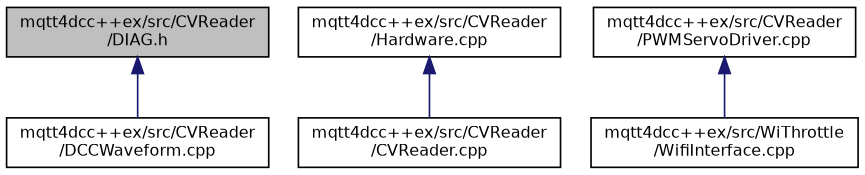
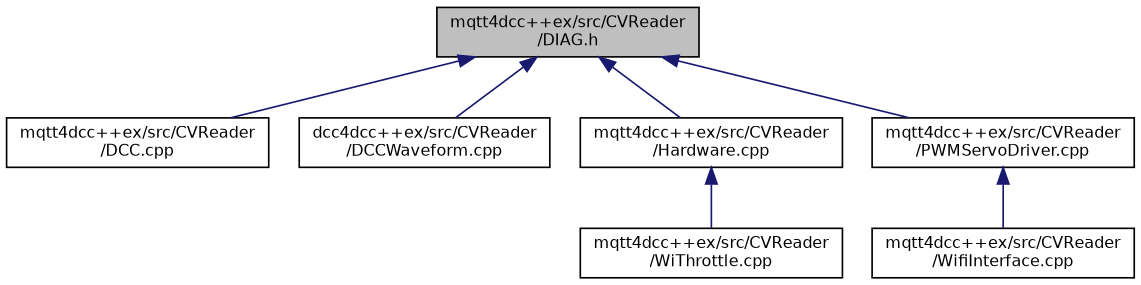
edge "mqtt4dcc++ex/src/CVReader /PWMServoDriver.cpp" -> "mqtt4dcc++ex/src/CVReader /DIAG.h": added
edge "mqtt4dcc++ex/src/CVReader /Hardware.cpp" -> "mqtt4dcc++ex/src/CVReader /DIAG.h": added
node "mqtt4dcc++ex/src/CVReader /DCC.cpp": added
node "mqtt4dcc++ex/src/CVReader /DCCWaveform.cpp": label "mqtt4dcc++ex/src/CVReader /DCCWaveform.cpp" -> "dcc4dcc++ex/src/CVReader /DCCWaveform.cpp"
node "mqtt4dcc++ex/src/CVReader /CVReader.cpp": label "mqtt4dcc++ex/src/CVReader /CVReader.cpp" -> "mqtt4dcc++ex/src/CVReader /WiThrottle.cpp"
node "mqtt4dcc++ex/src/WiThrottle /WifiInterface.cpp": label "mqtt4dcc++ex/src/WiThrottle /WifiInterface.cpp" -> "mqtt4dcc++ex/src/CVReader /WifiInterface.cpp"
